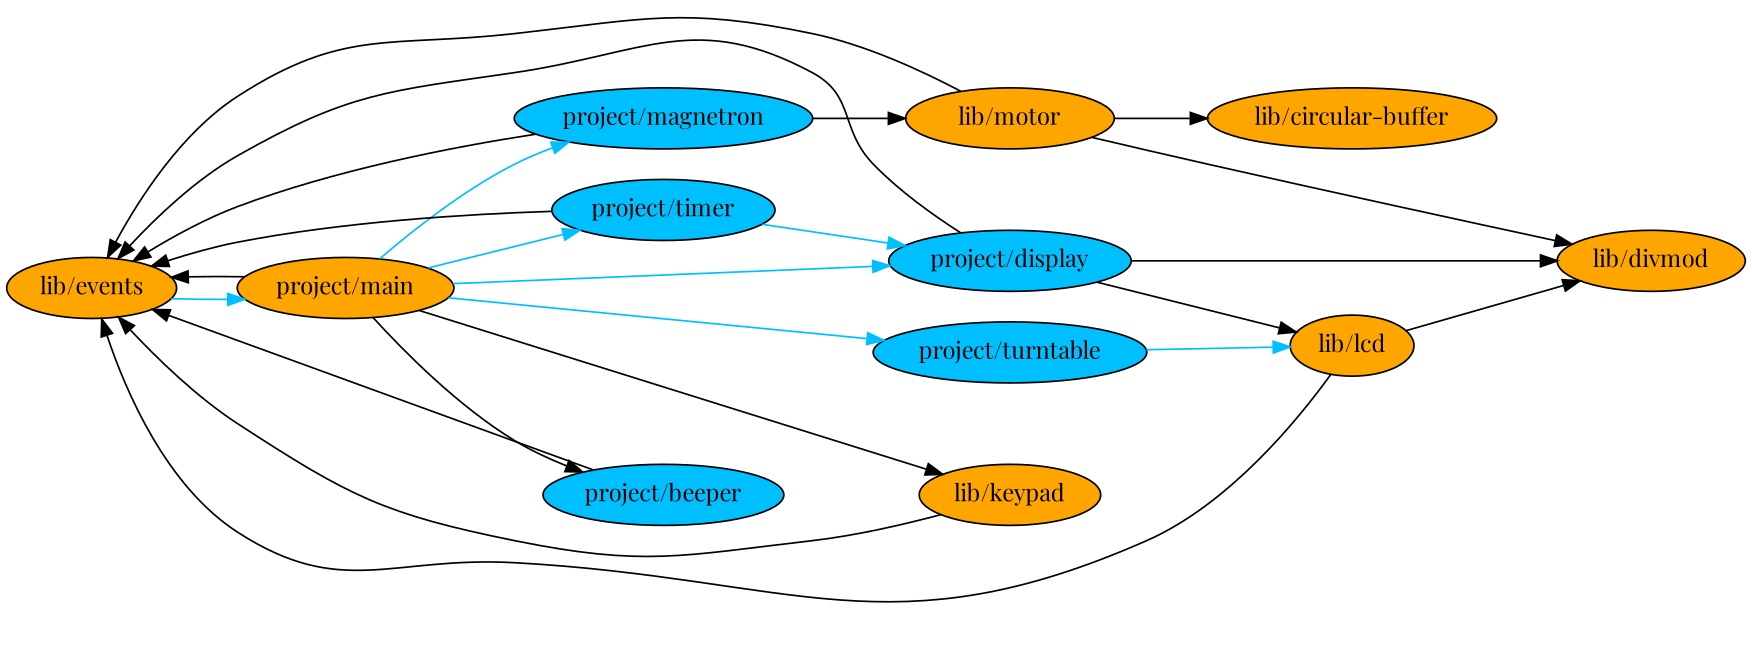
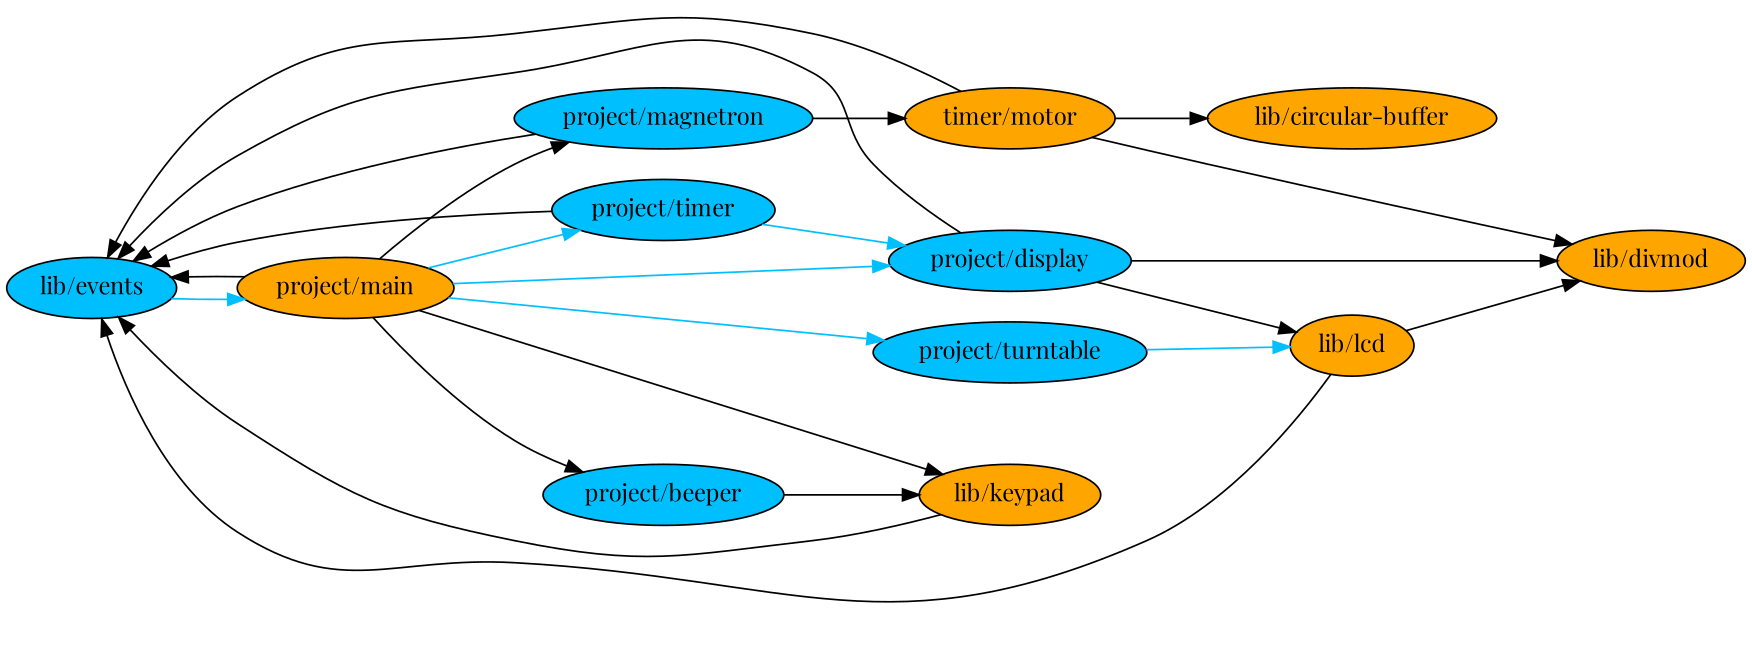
node "lib/motor": label "lib/motor" -> "timer/motor"
edge "project/main" -> "project/magnetron": color deepskyblue -> black
node "lib/events": fillcolor orange -> deepskyblue
edge "project/beeper" -> "lib/events": now "project/beeper" -> "lib/keypad"
